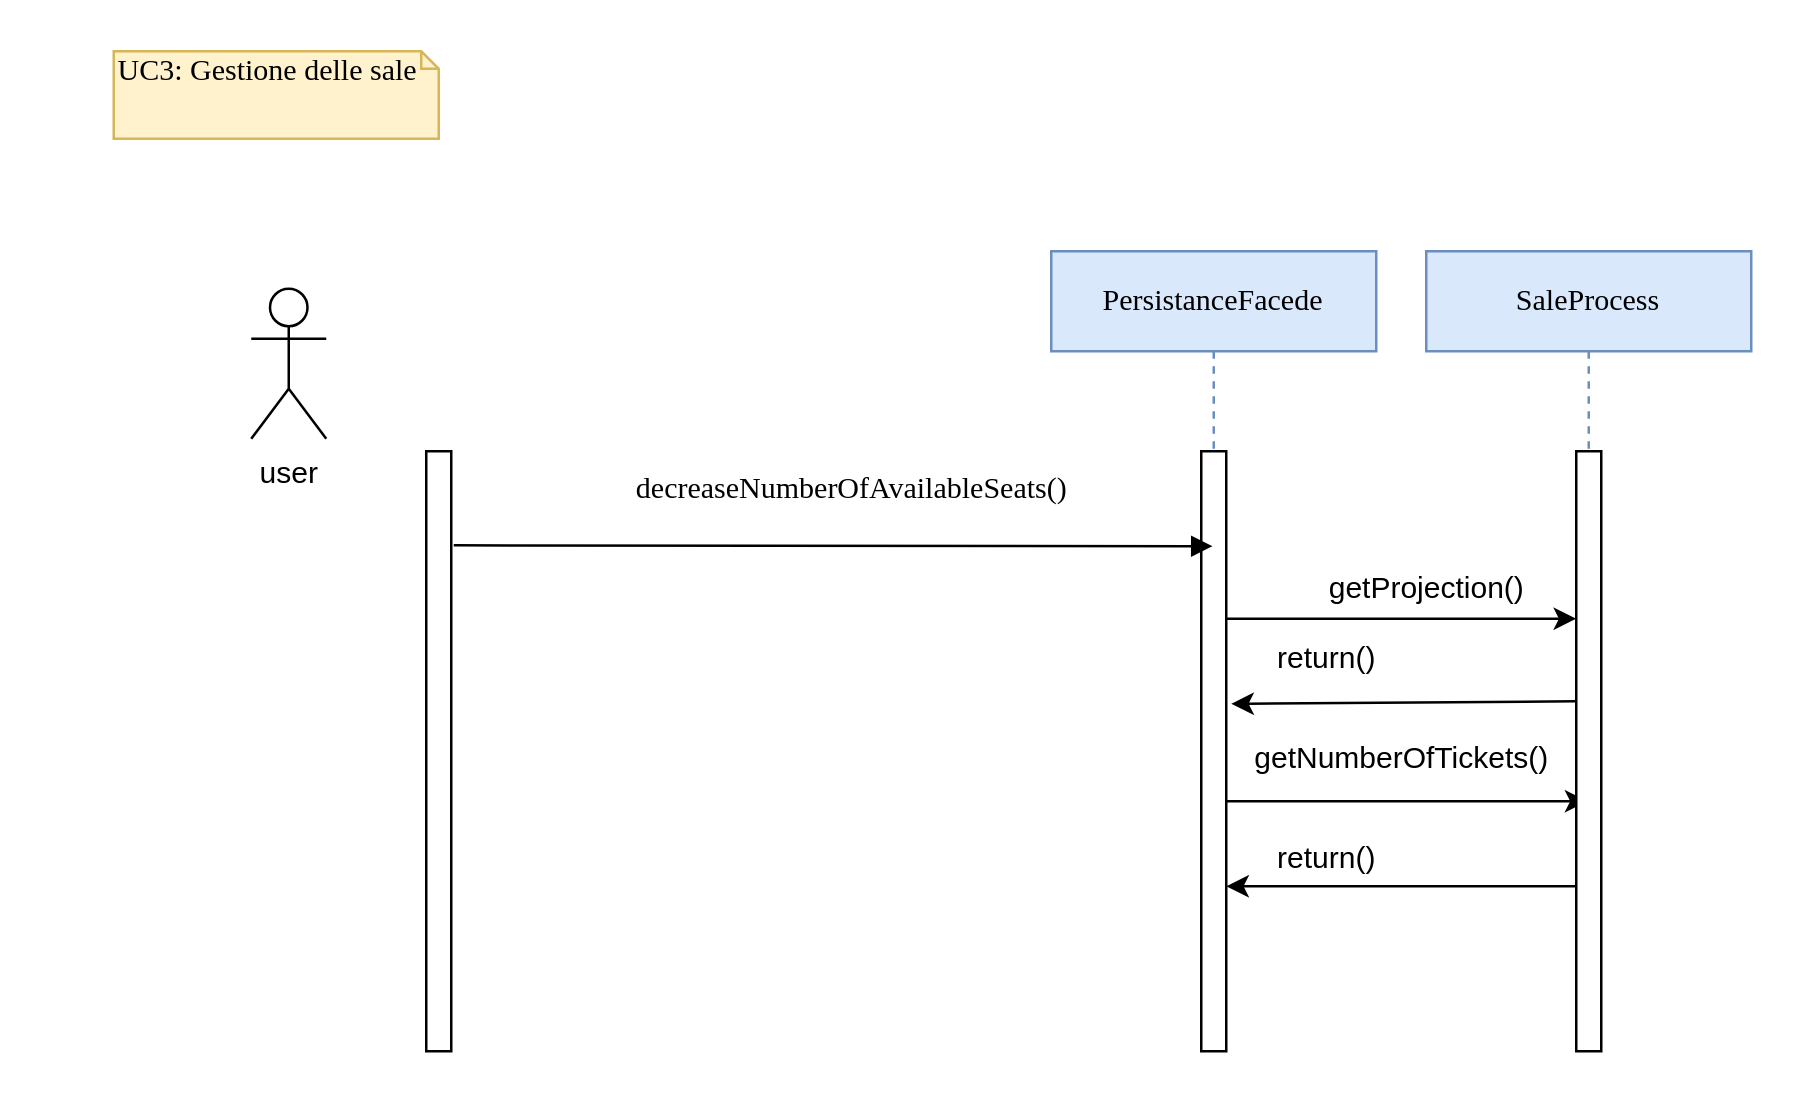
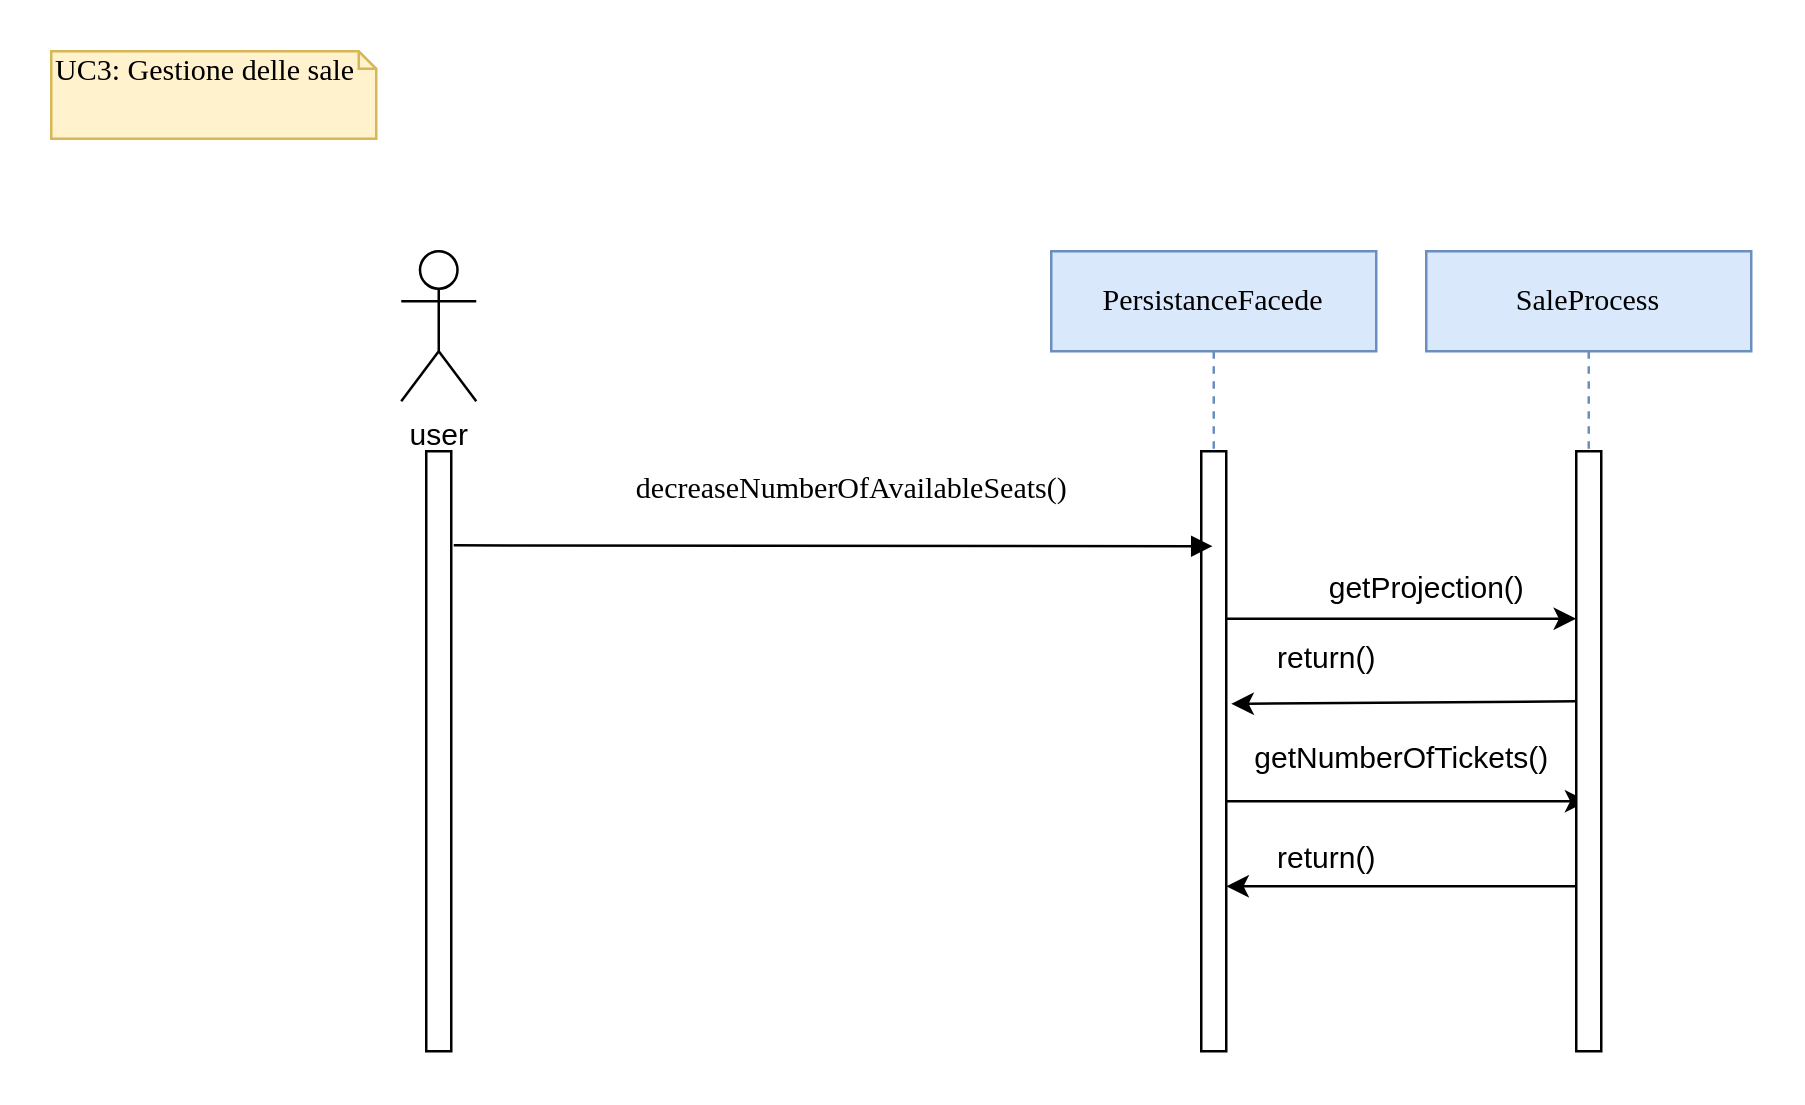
node "UC3: Gestione delle sale": moved (276, 95) -> (214, 95)
node "user": moved (289, 364) -> (439, 326)
